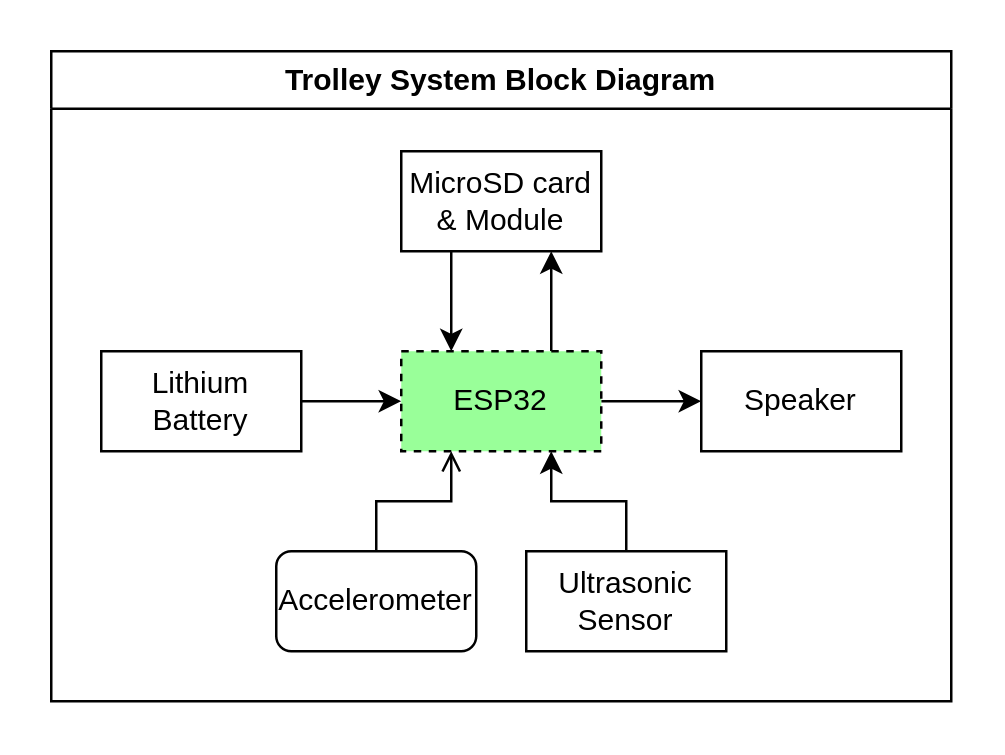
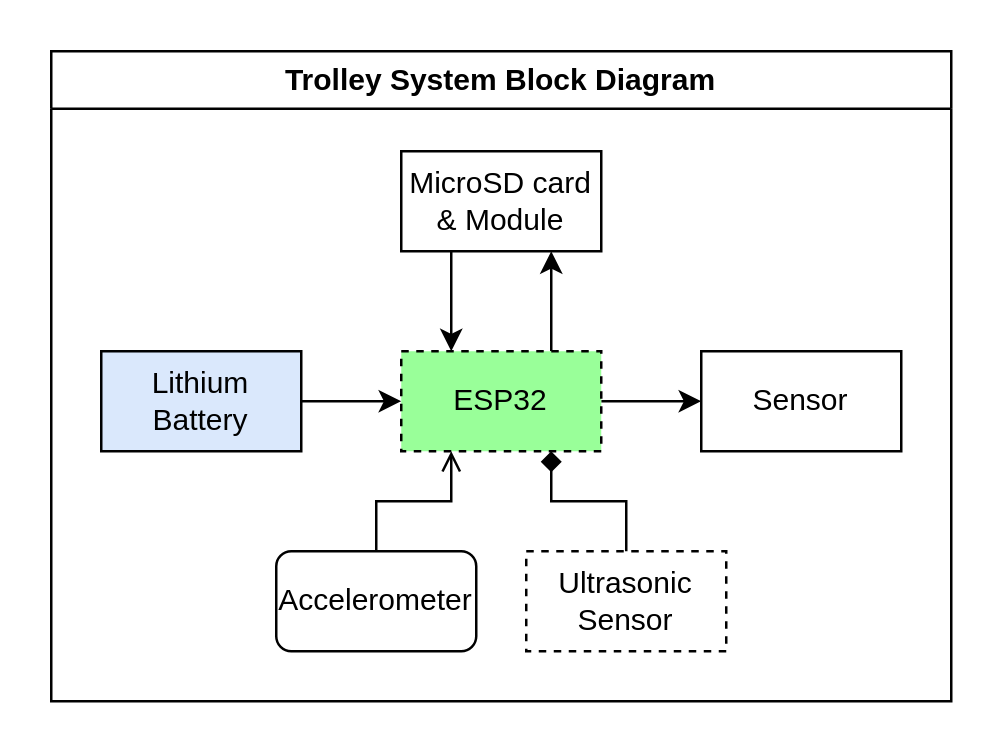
node "Lithium Battery": fillcolor #ffffff -> #dae8fc
node "Speaker": label "Speaker" -> "Sensor"
edge "Ultrasonic Sensor" -> "ESP32": arrowhead classic -> diamond
node "Ultrasonic Sensor": style solid -> dashed
